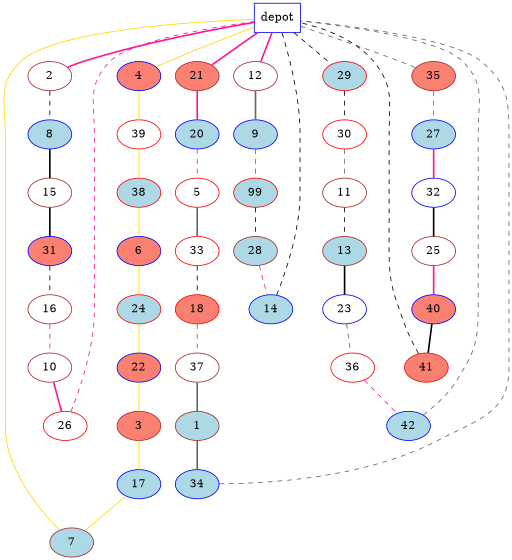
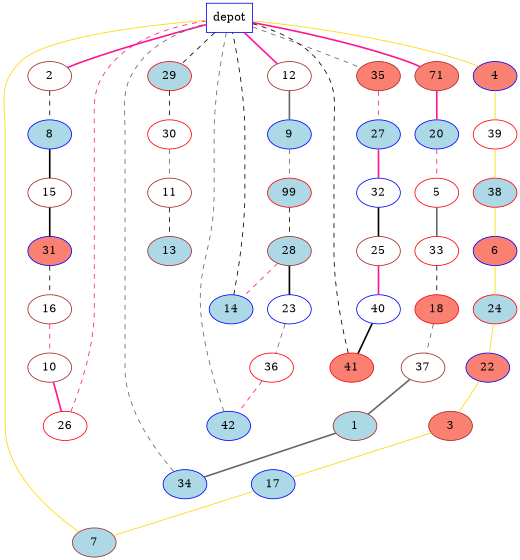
node "21": label "21" -> "71"
edge "13" -- "23": now "28" -- "23"
node "40": fillcolor salmon -> white
